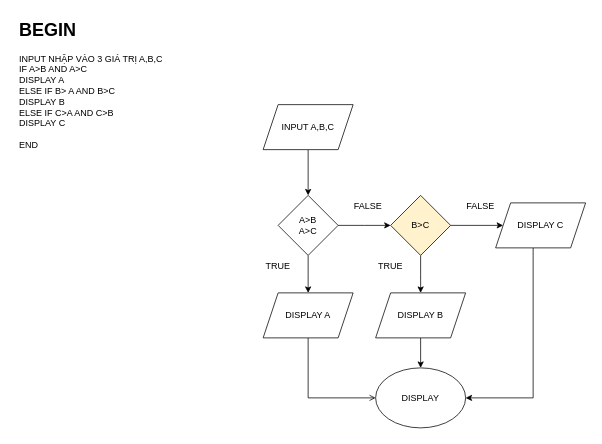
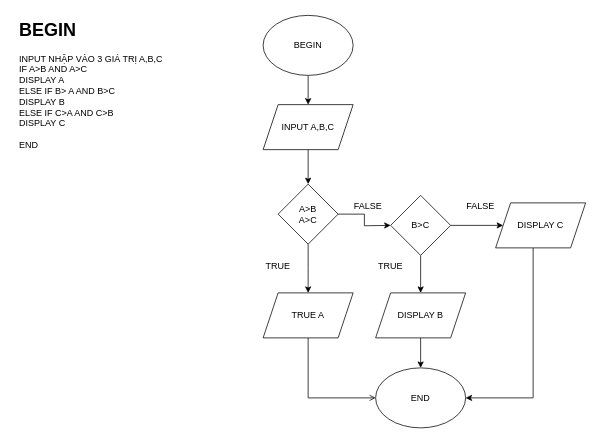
node "BEGIN": added
edge "BEGIN" -> "INPUT A,B,C": added
node "A>B A>C": moved (308, 225) -> (308, 214)
node "B>C": fillcolor #fff2cc -> #ffffff
node "DISPLAY A": label "DISPLAY A" -> "TRUE A"
node "DISPLAY": label "DISPLAY" -> "END"
